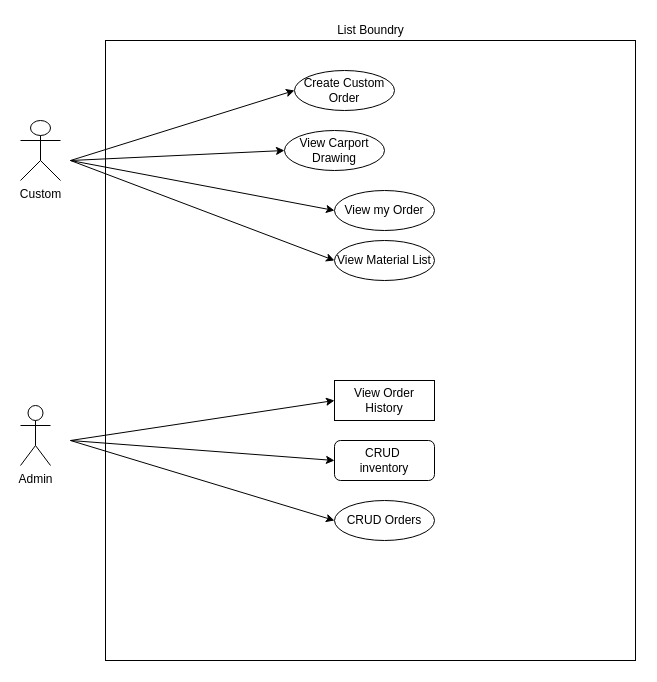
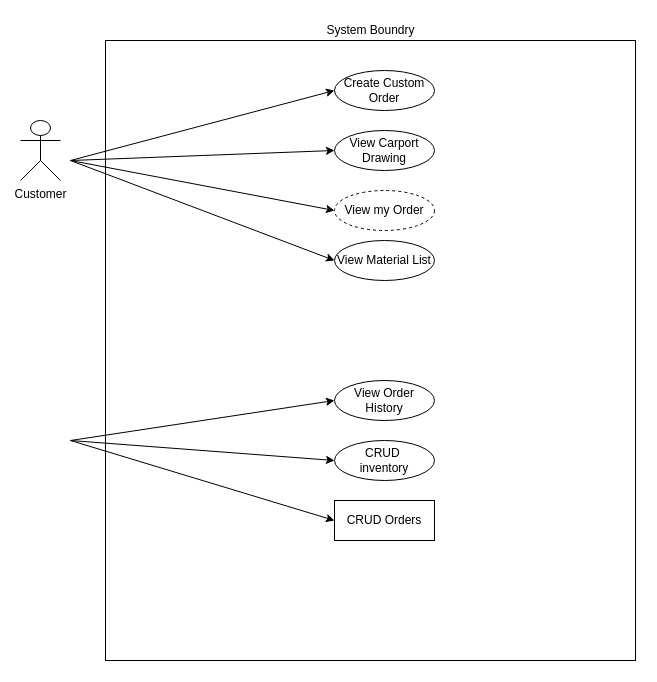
node "List Boundry": label "List Boundry" -> "System Boundry"
node "Create Custom Order": moved (345, 91) -> (385, 91)
node "View Carport Drawing": moved (335, 151) -> (385, 151)
node "Custom": label "Custom" -> "Customer"
node "View my Order": style solid -> dashed
node "View Order History": shape rectangle -> ellipse
node "Admin": removed
node "CRUD inventory": shape rounded rectangle -> ellipse
node "CRUD Orders": shape ellipse -> rectangle
